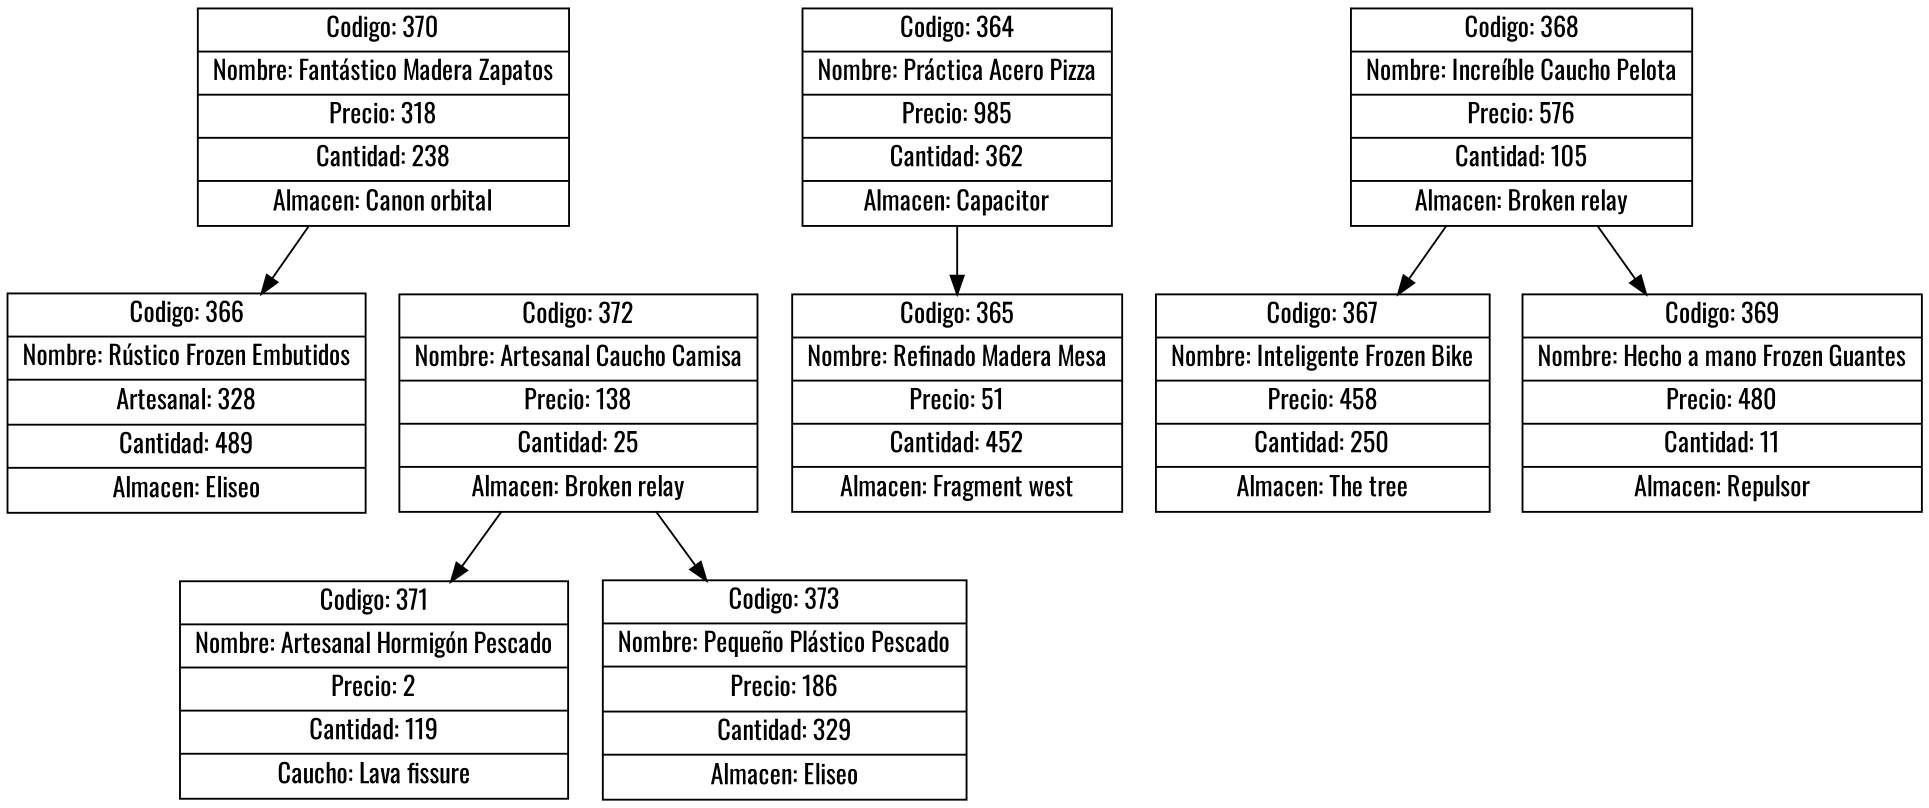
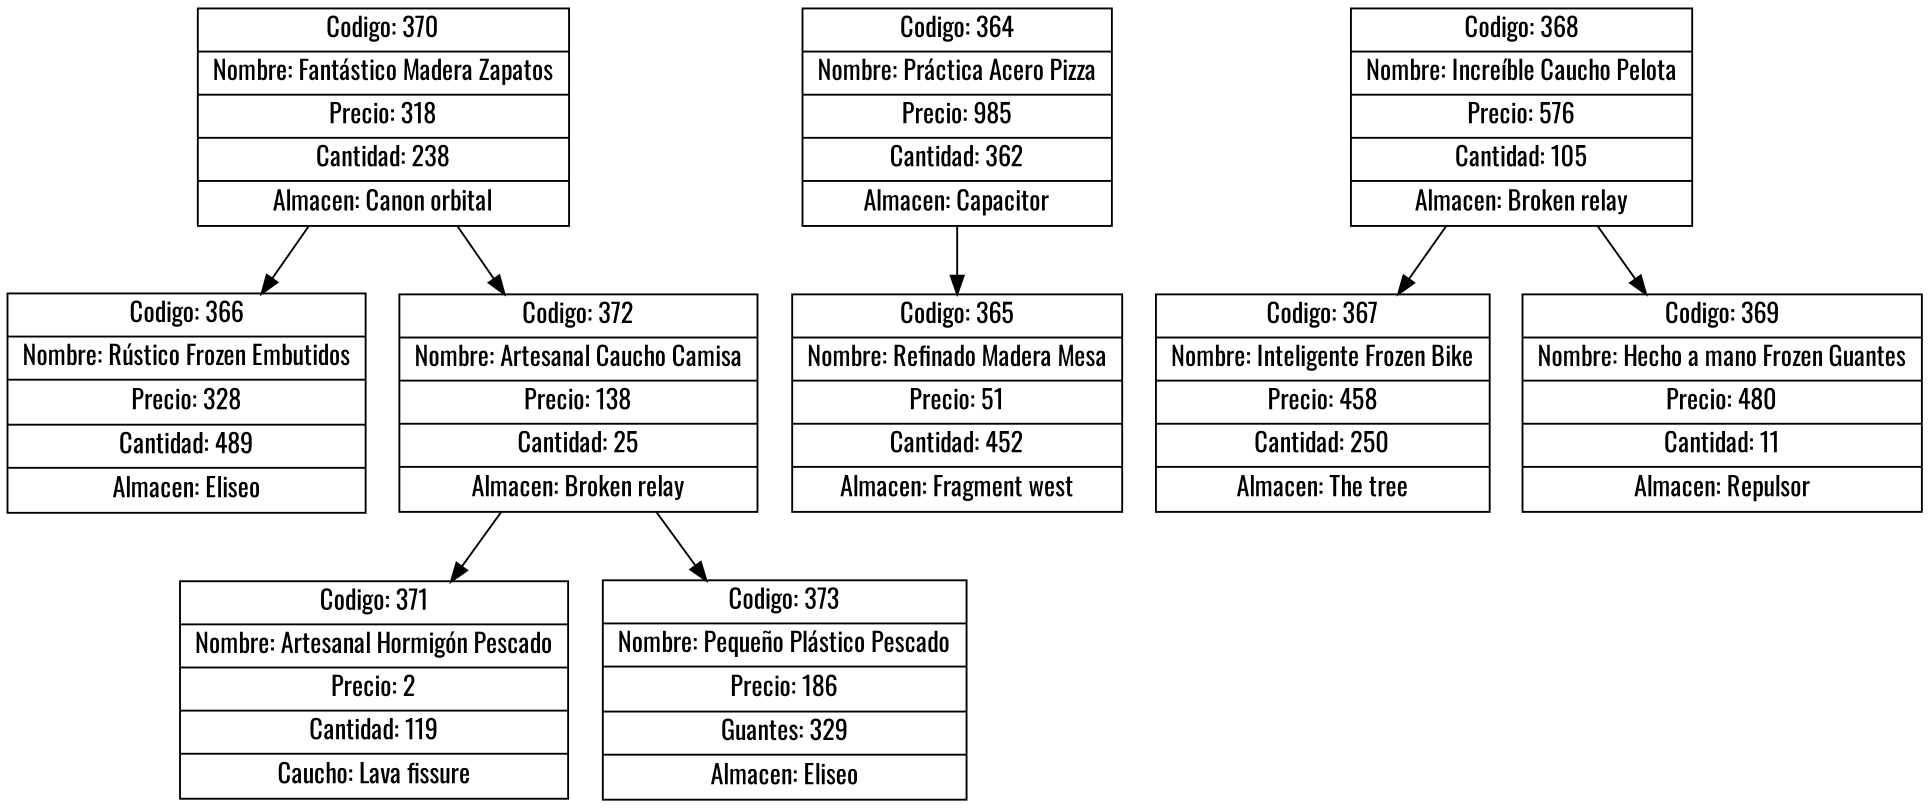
edge "Codigo: 370" -> "Codigo: 372": added
node "Codigo: 366": text "Artesanal: 328" -> "Precio: 328"
node "Codigo: 373": text "Cantidad: 329" -> "Guantes: 329"
